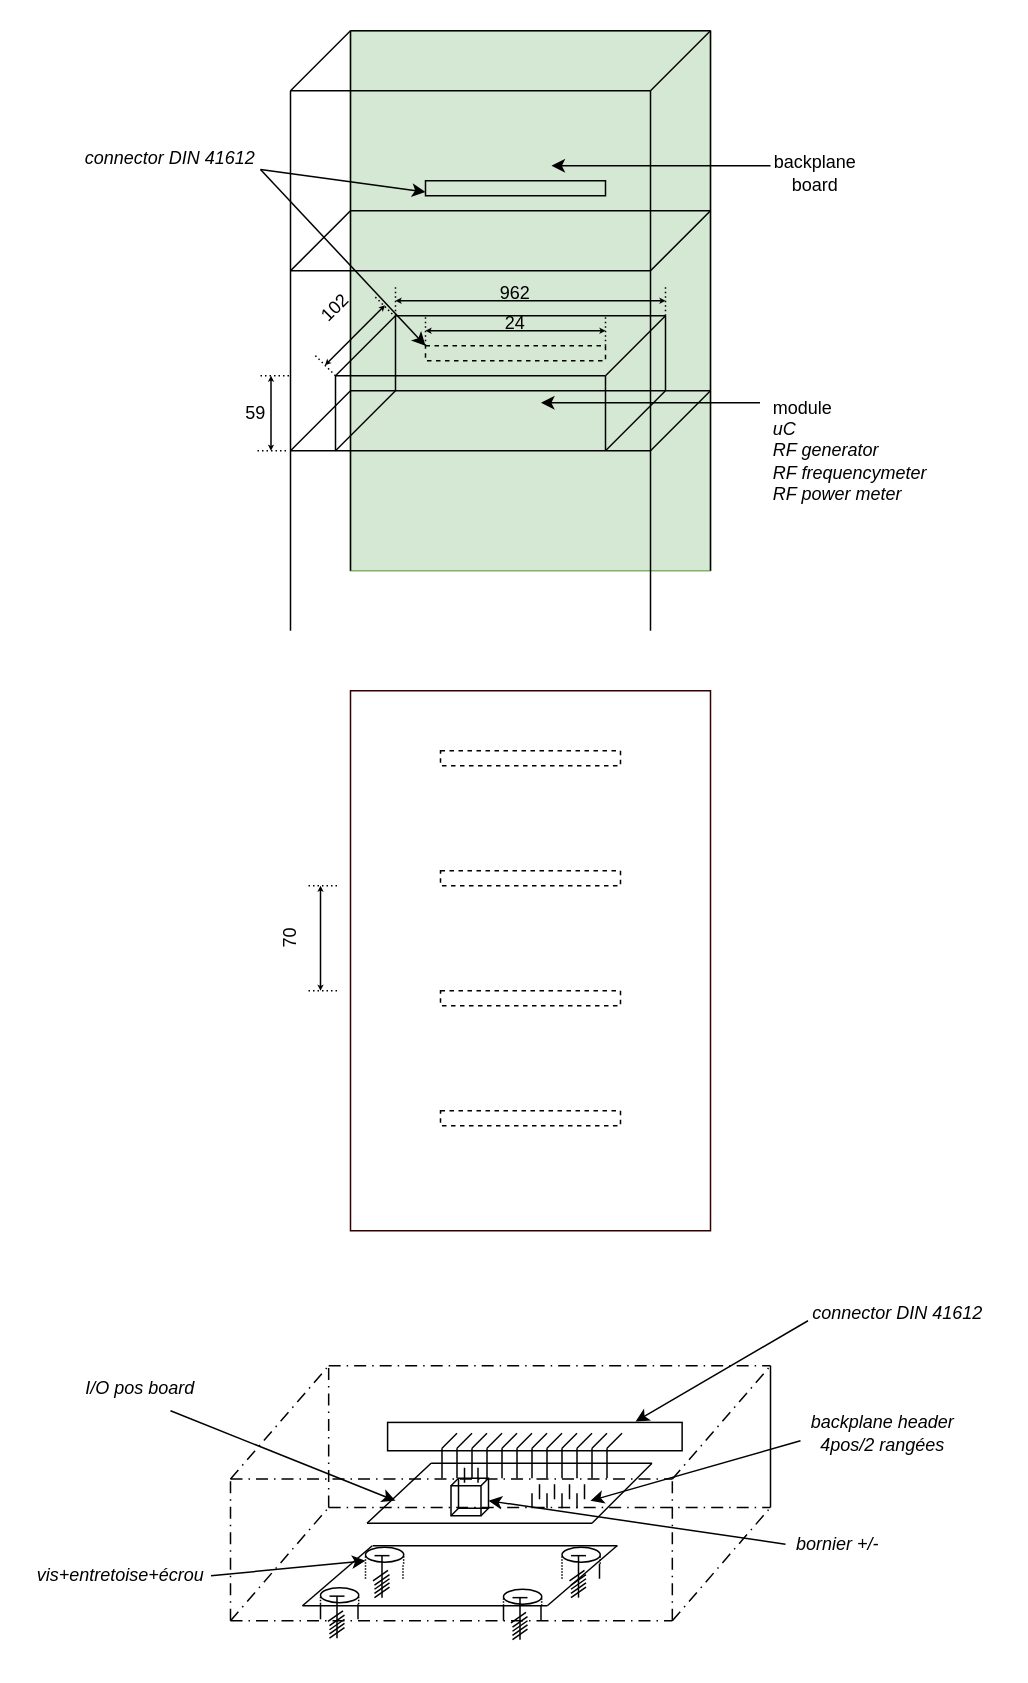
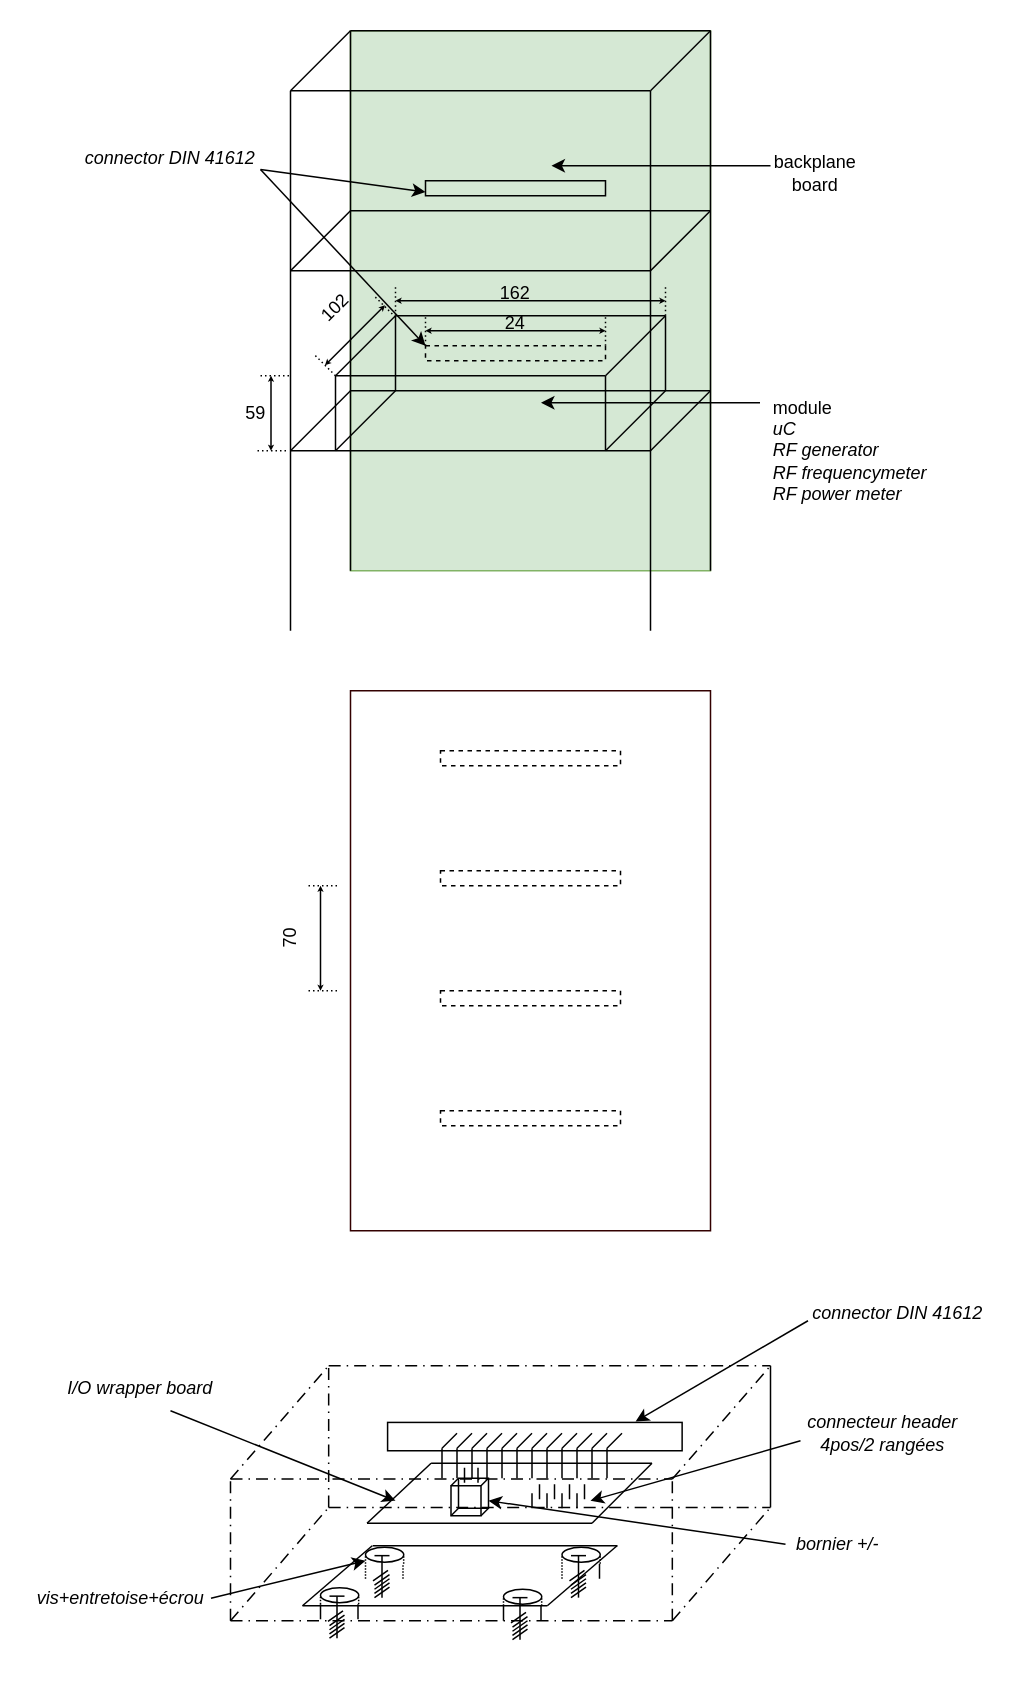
node "962": label "962" -> "162"
node "I/O pos board": label "I/O pos board" -> "I/O wrapper board"
node "backplane header 4pos/2 rangées": label "backplane header 4pos/2 rangées" -> "connecteur header 4pos/2 rangées"
node "vis+entretoise+écrou": moved (121, 1576) -> (121, 1598)
